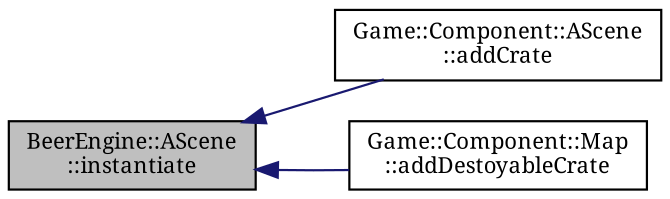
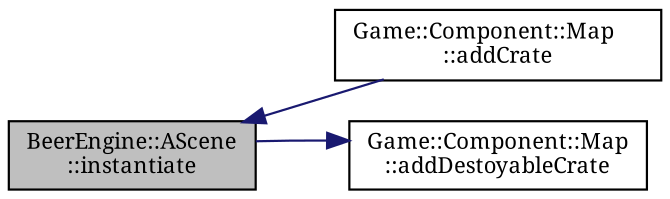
node "Game::Component::AScene ::addCrate": label "Game::Component::AScene ::addCrate" -> "Game::Component::Map ::addCrate"
edge "Game::Component::Map ::addDestoyableCrate" -> "BeerEngine::AScene ::instantiate": reversed
